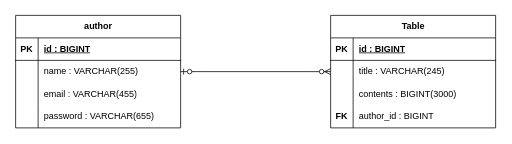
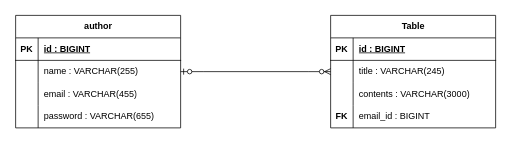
node "contents : BIGINT(3000)": label "contents : BIGINT(3000)" -> "contents : VARCHAR(3000)"
node "author_id : BIGINT": label "author_id : BIGINT" -> "email_id : BIGINT"
